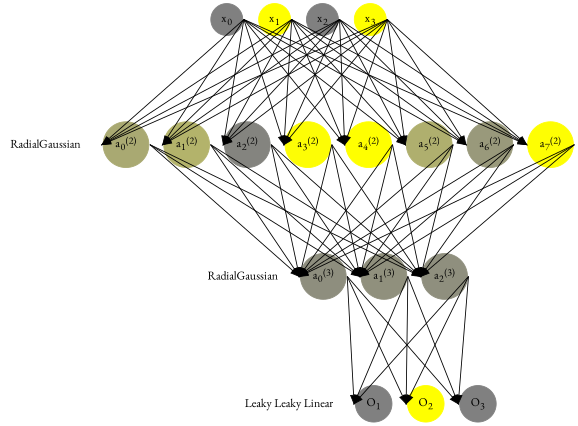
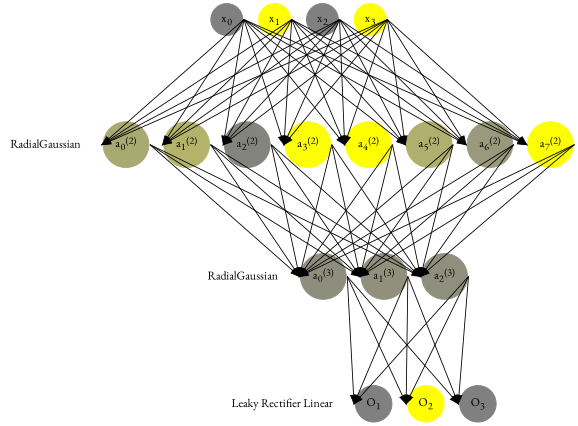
node "Leaky Leaky Linear": label "Leaky Leaky Linear" -> "Leaky Rectifier Linear"
